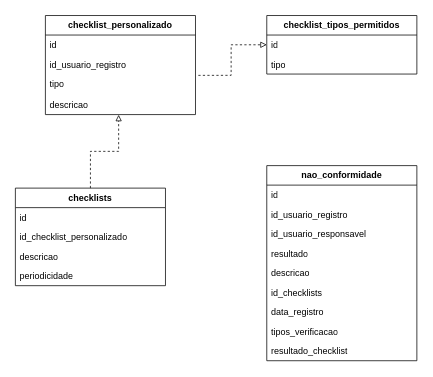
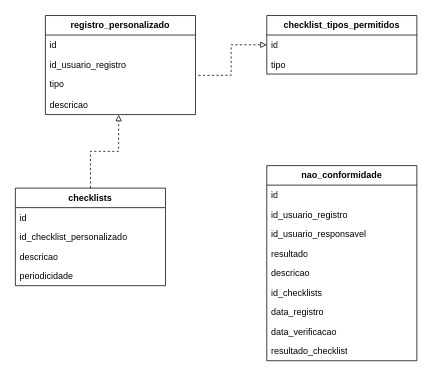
node "checklist_personalizado": label "checklist_personalizado" -> "registro_personalizado"
node "tipos_verificacao": label "tipos_verificacao" -> "data_verificacao"
